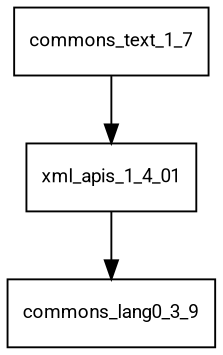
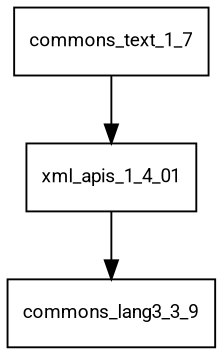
node "commons_lang0_3_9": label "commons_lang0_3_9" -> "commons_lang3_3_9"
